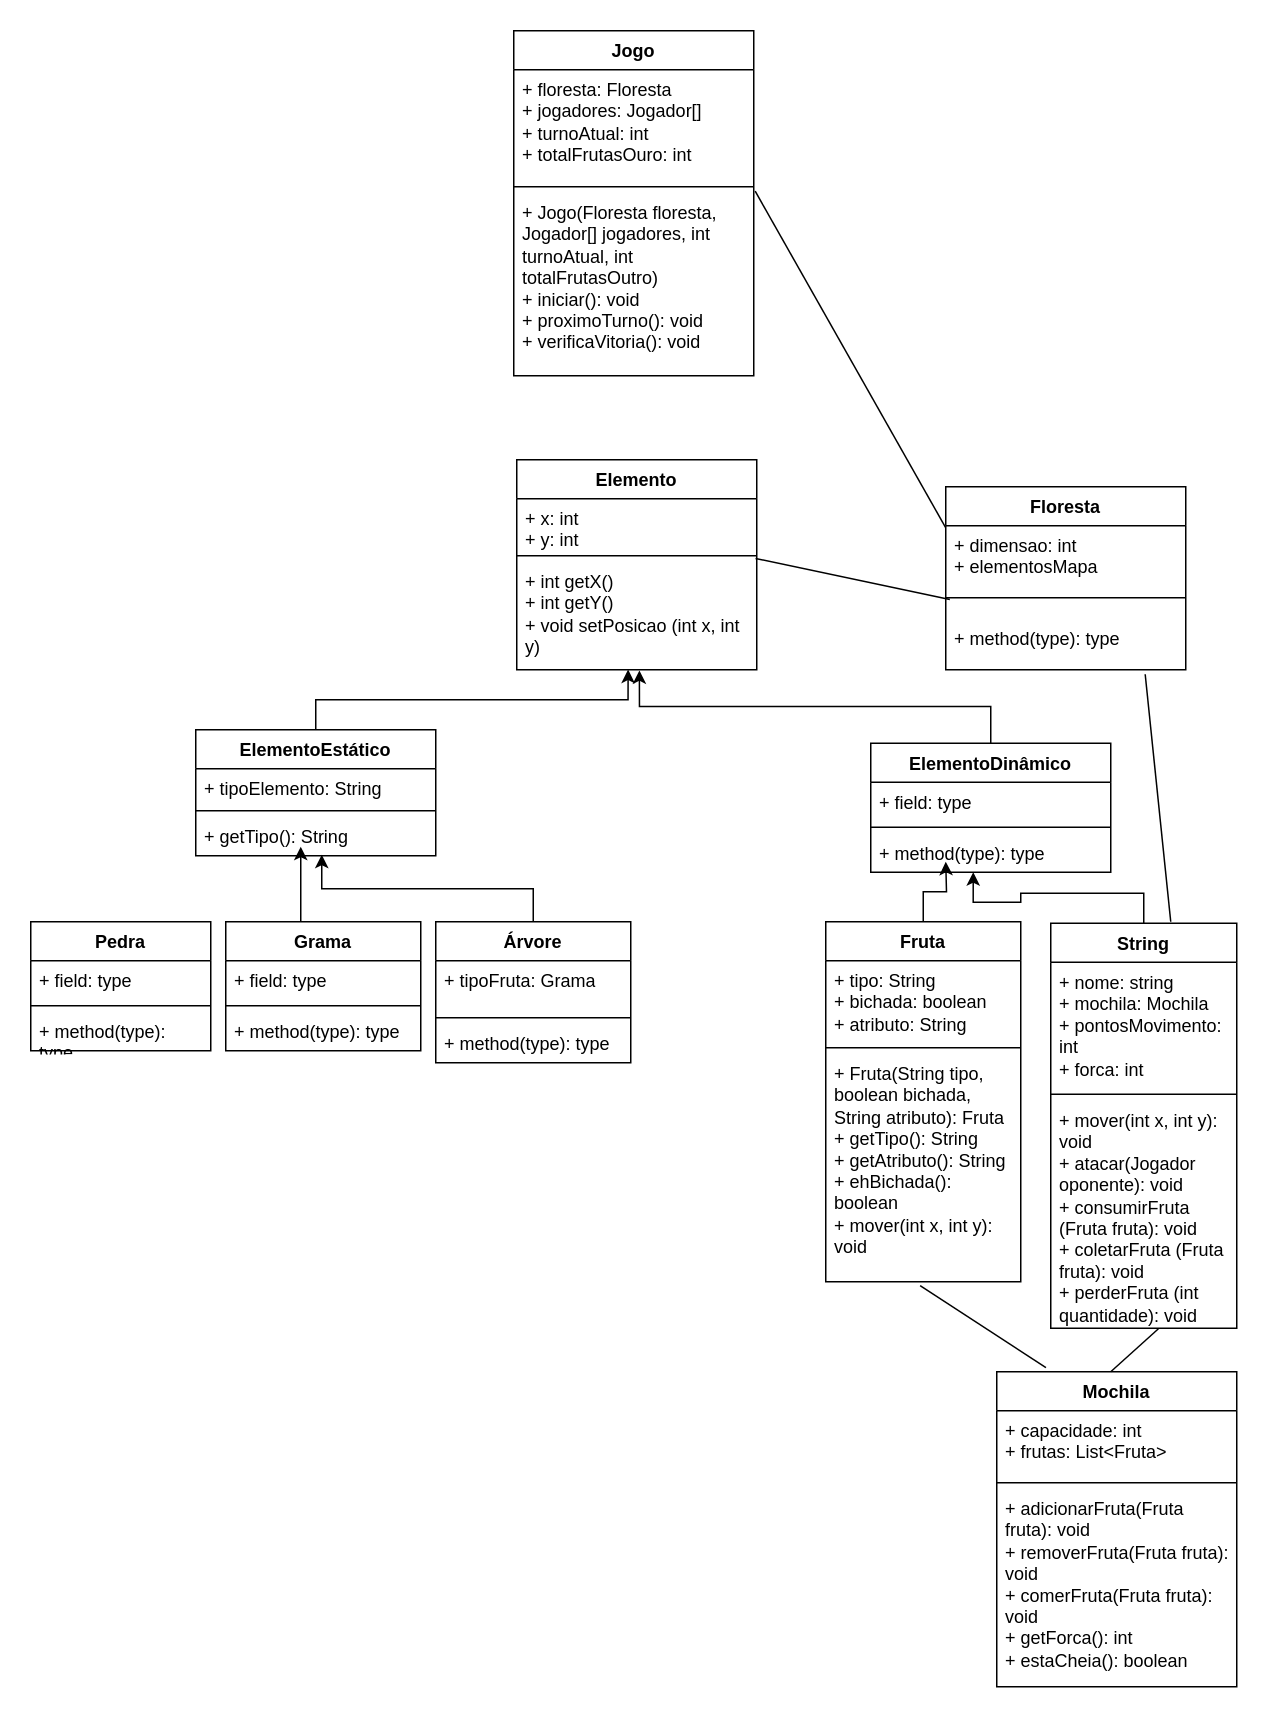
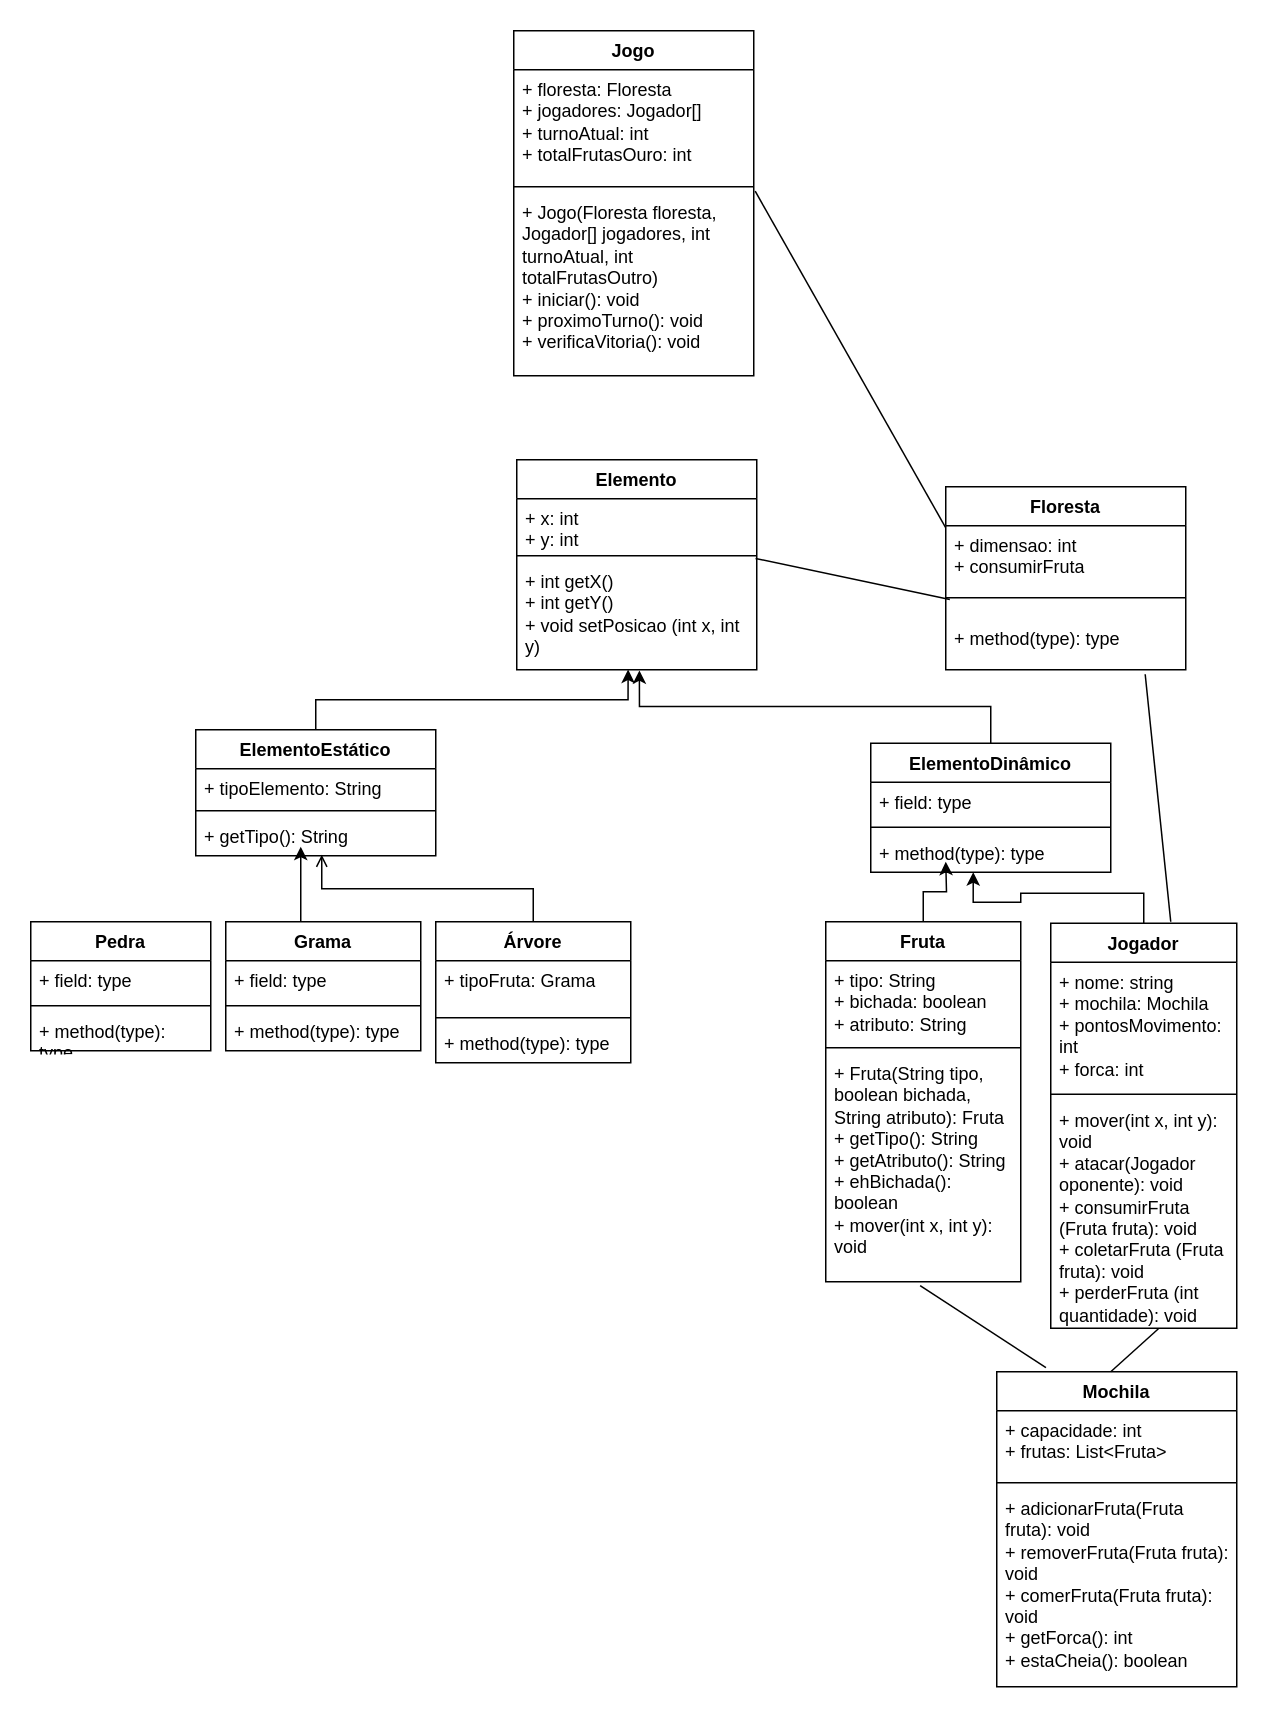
node "+ dimensao: int + elementosMapa": label "+ dimensao: int + elementosMapa" -> "+ dimensao: int + consumirFruta"
edge "Árvore" -> "+ getTipo(): String": arrowhead classic -> open
node "String": label "String" -> "Jogador"
